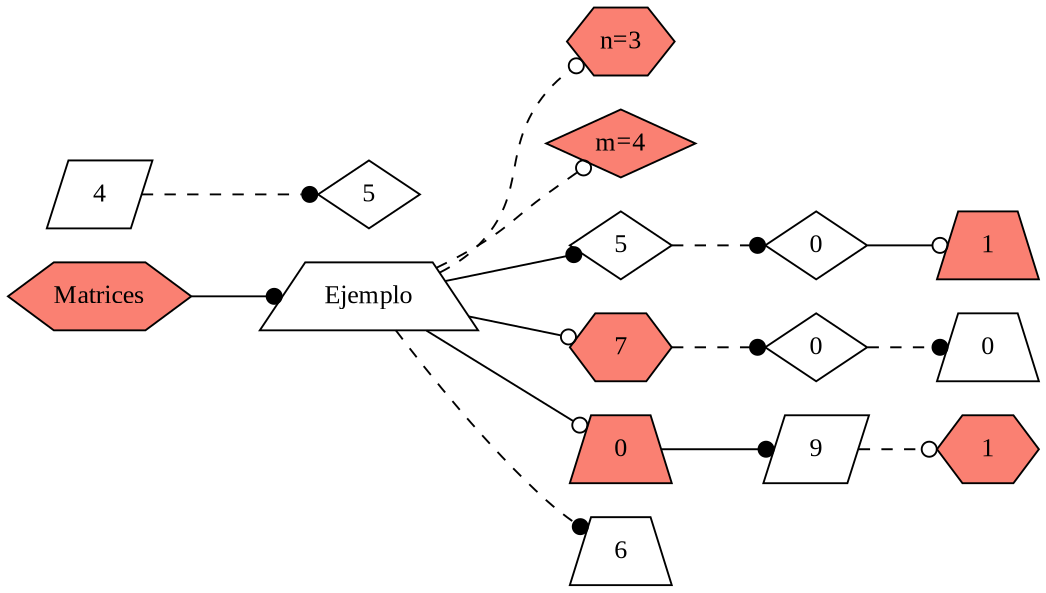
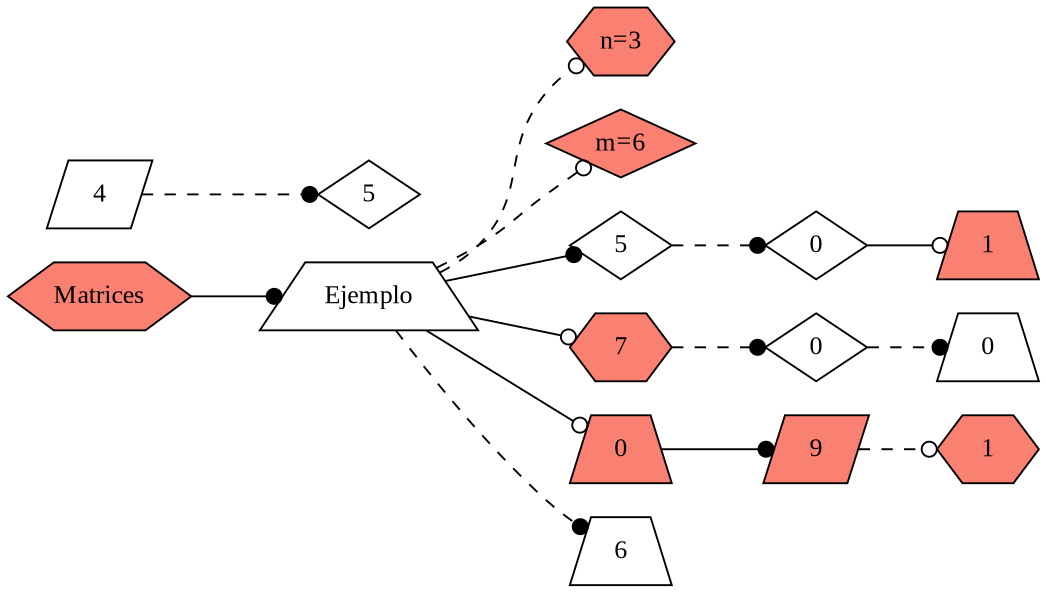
node "m=4": label "m=4" -> "m=6"
node "9": fillcolor white -> salmon
